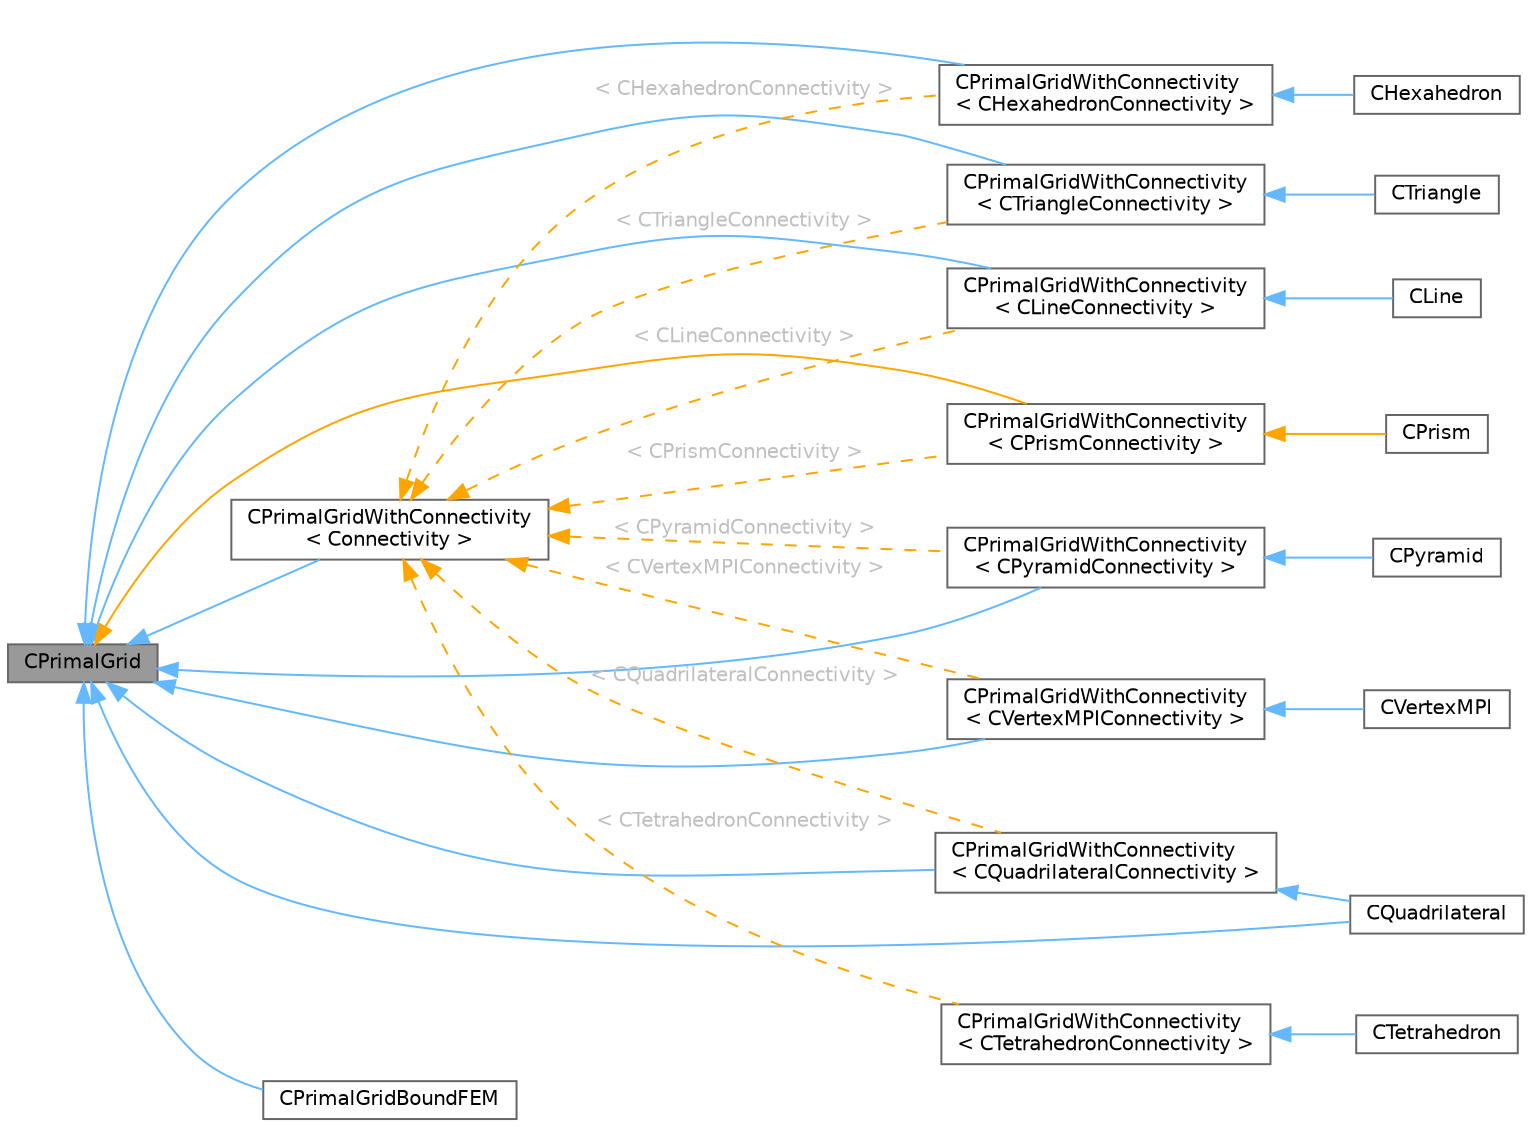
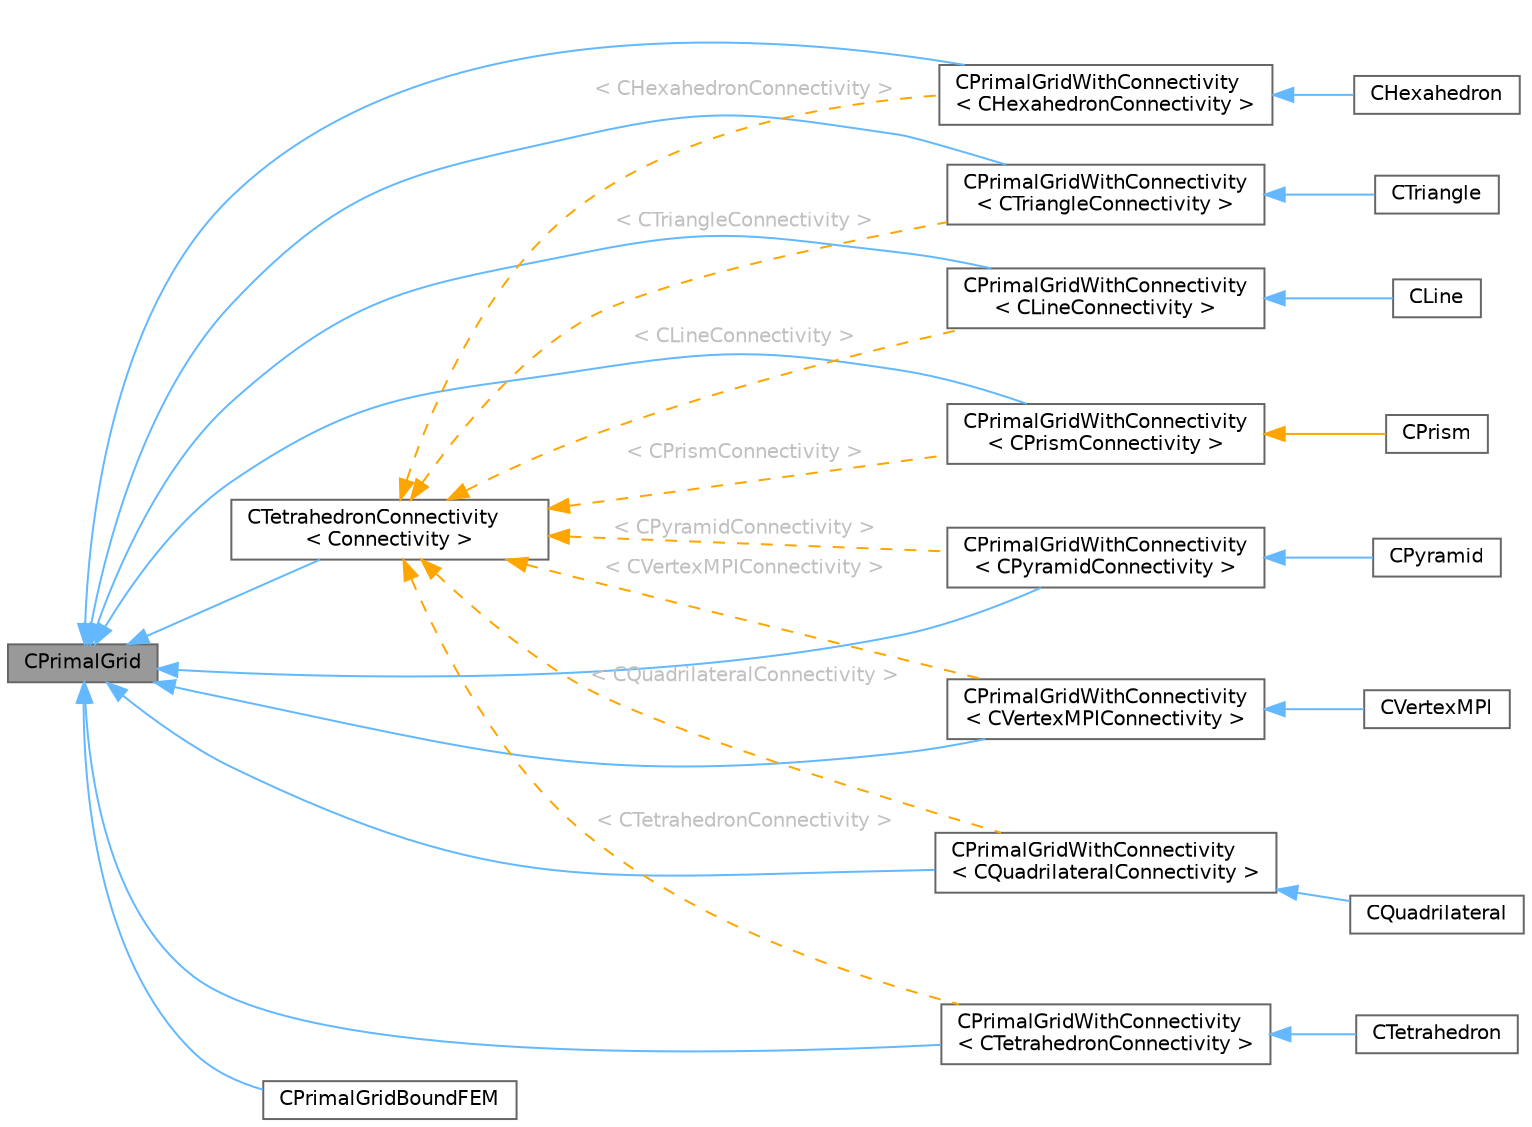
edge "CPrimalGridWithConnectivity < CPrismConnectivity >" -> "CPrimalGrid": color orange -> steelblue1
node "CPrimalGridWithConnectivity < Connectivity >": label "CPrimalGridWithConnectivity < Connectivity >" -> "CTetrahedronConnectivity < Connectivity >"
edge "CQuadrilateral" -> "CPrimalGrid": now "CPrimalGridWithConnectivity < CTetrahedronConnectivity >" -> "CPrimalGrid"
